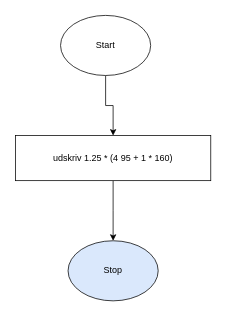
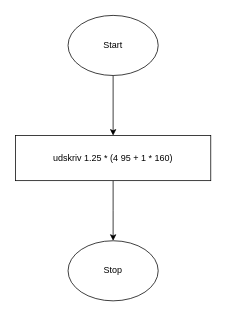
node "Start": moved (105, 45) -> (113, 45)
node "Stop": fillcolor #dae8fc -> #ffffff
